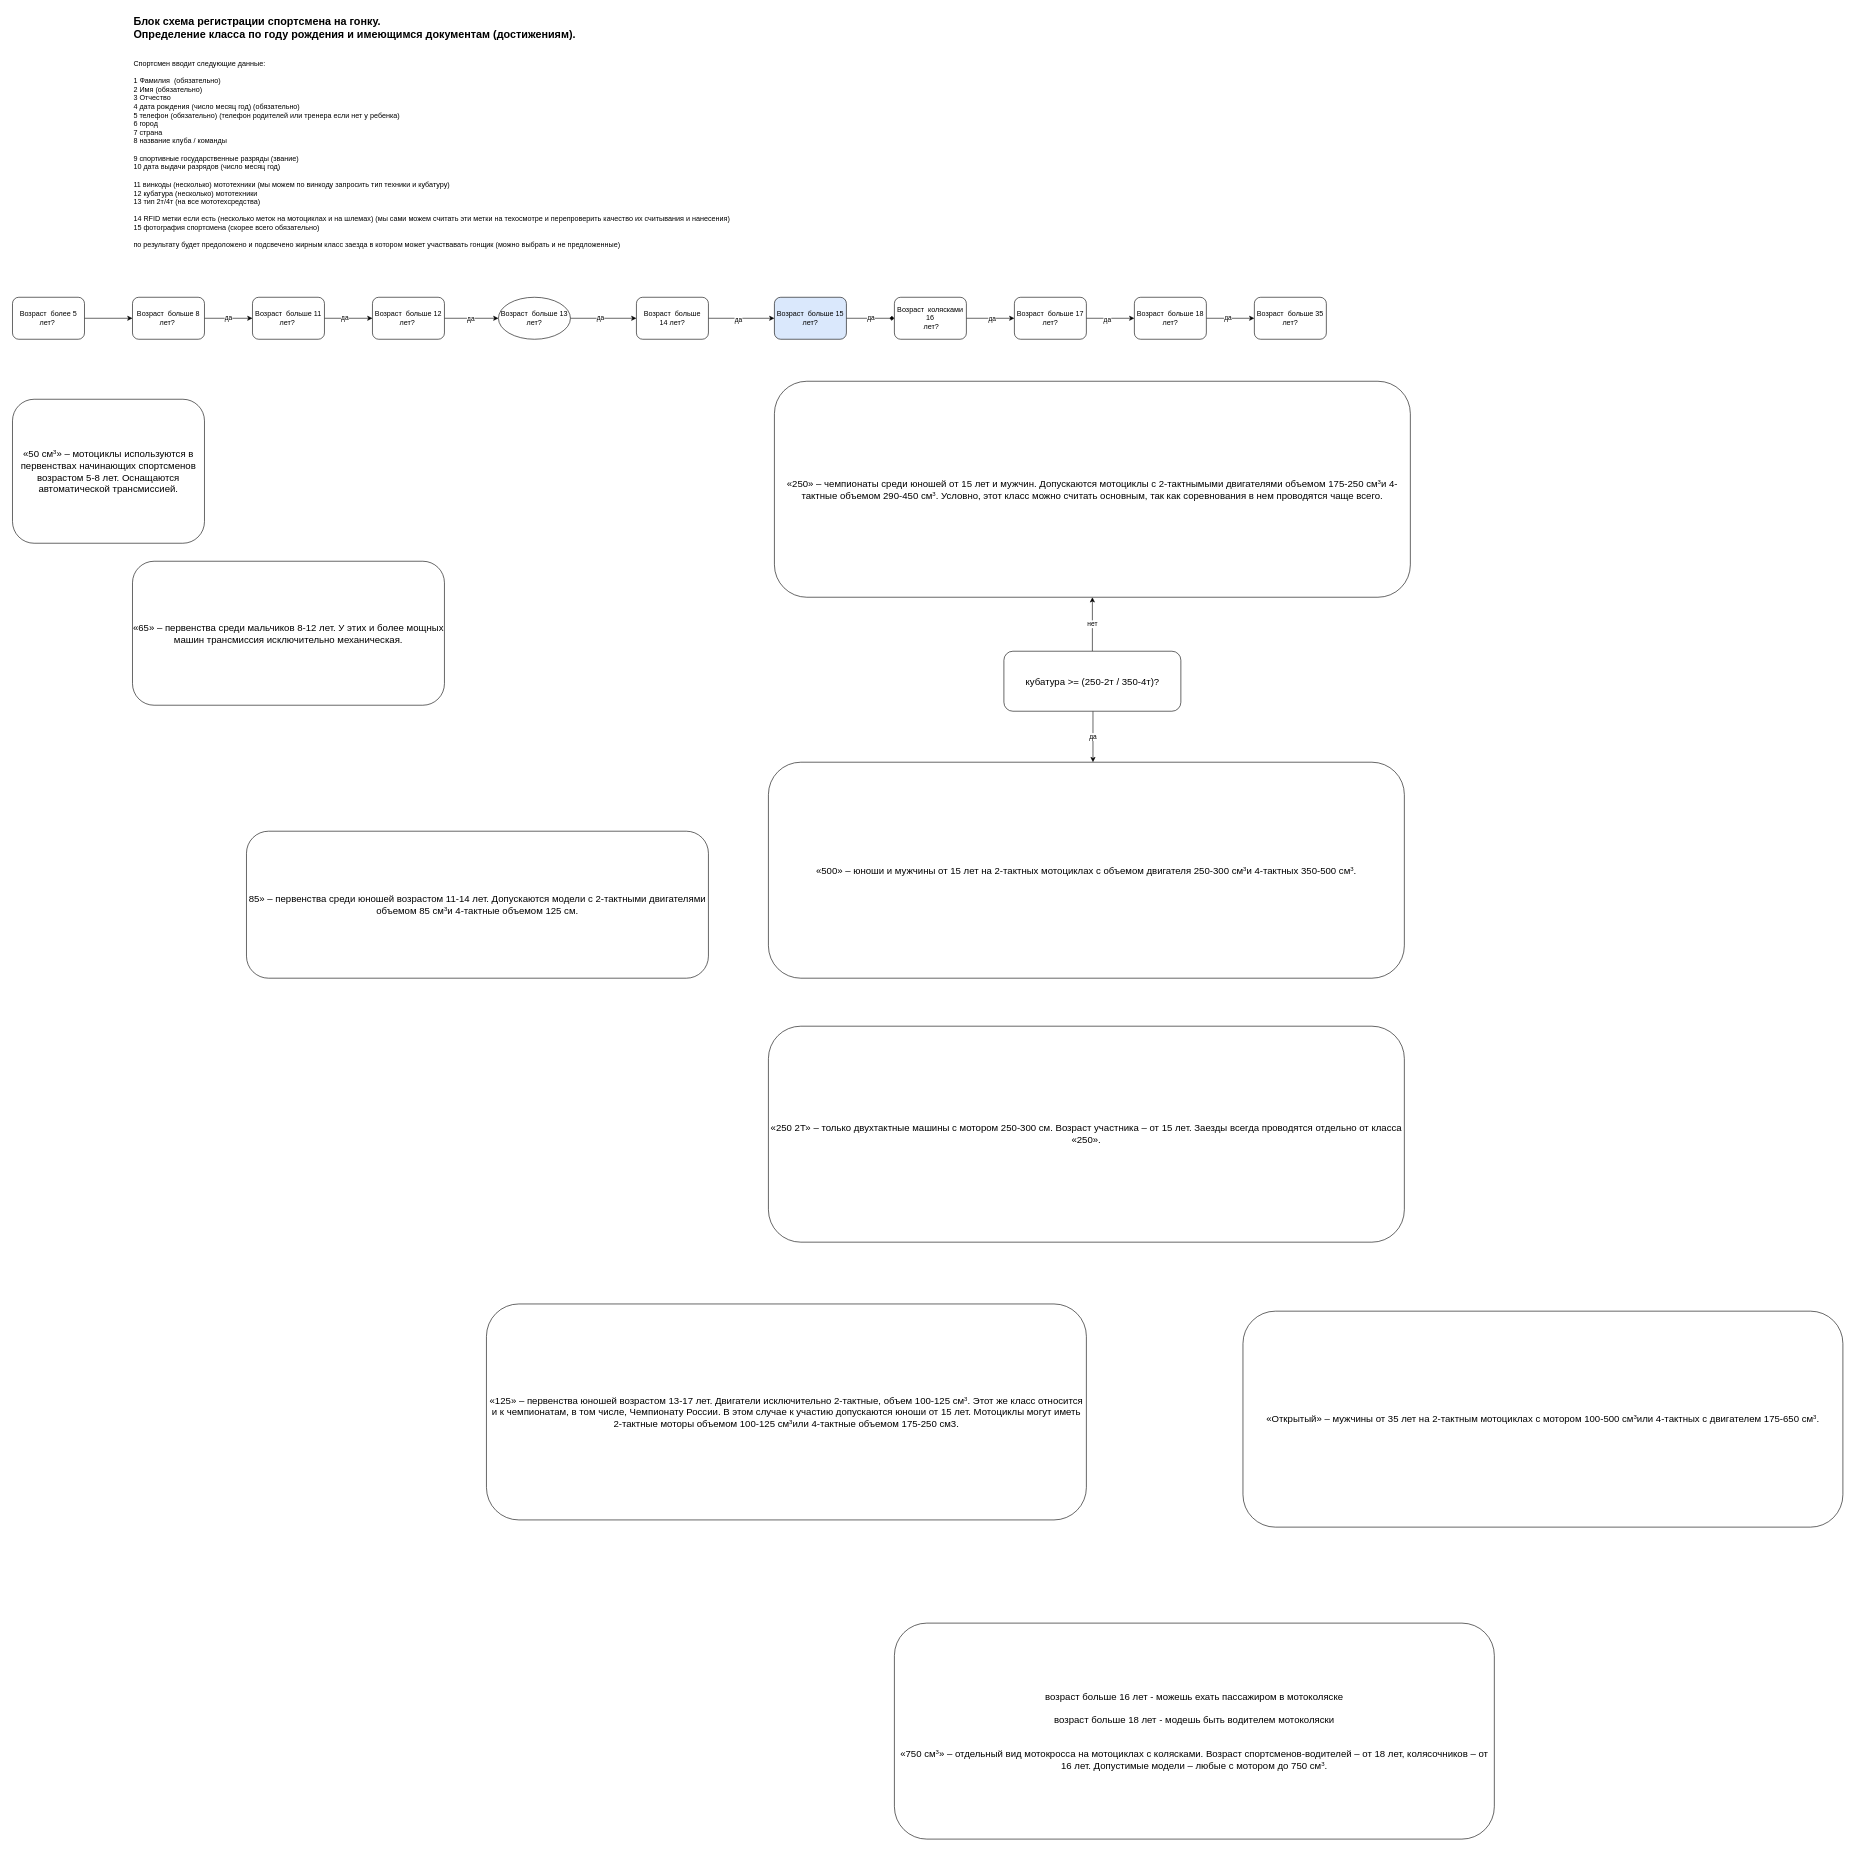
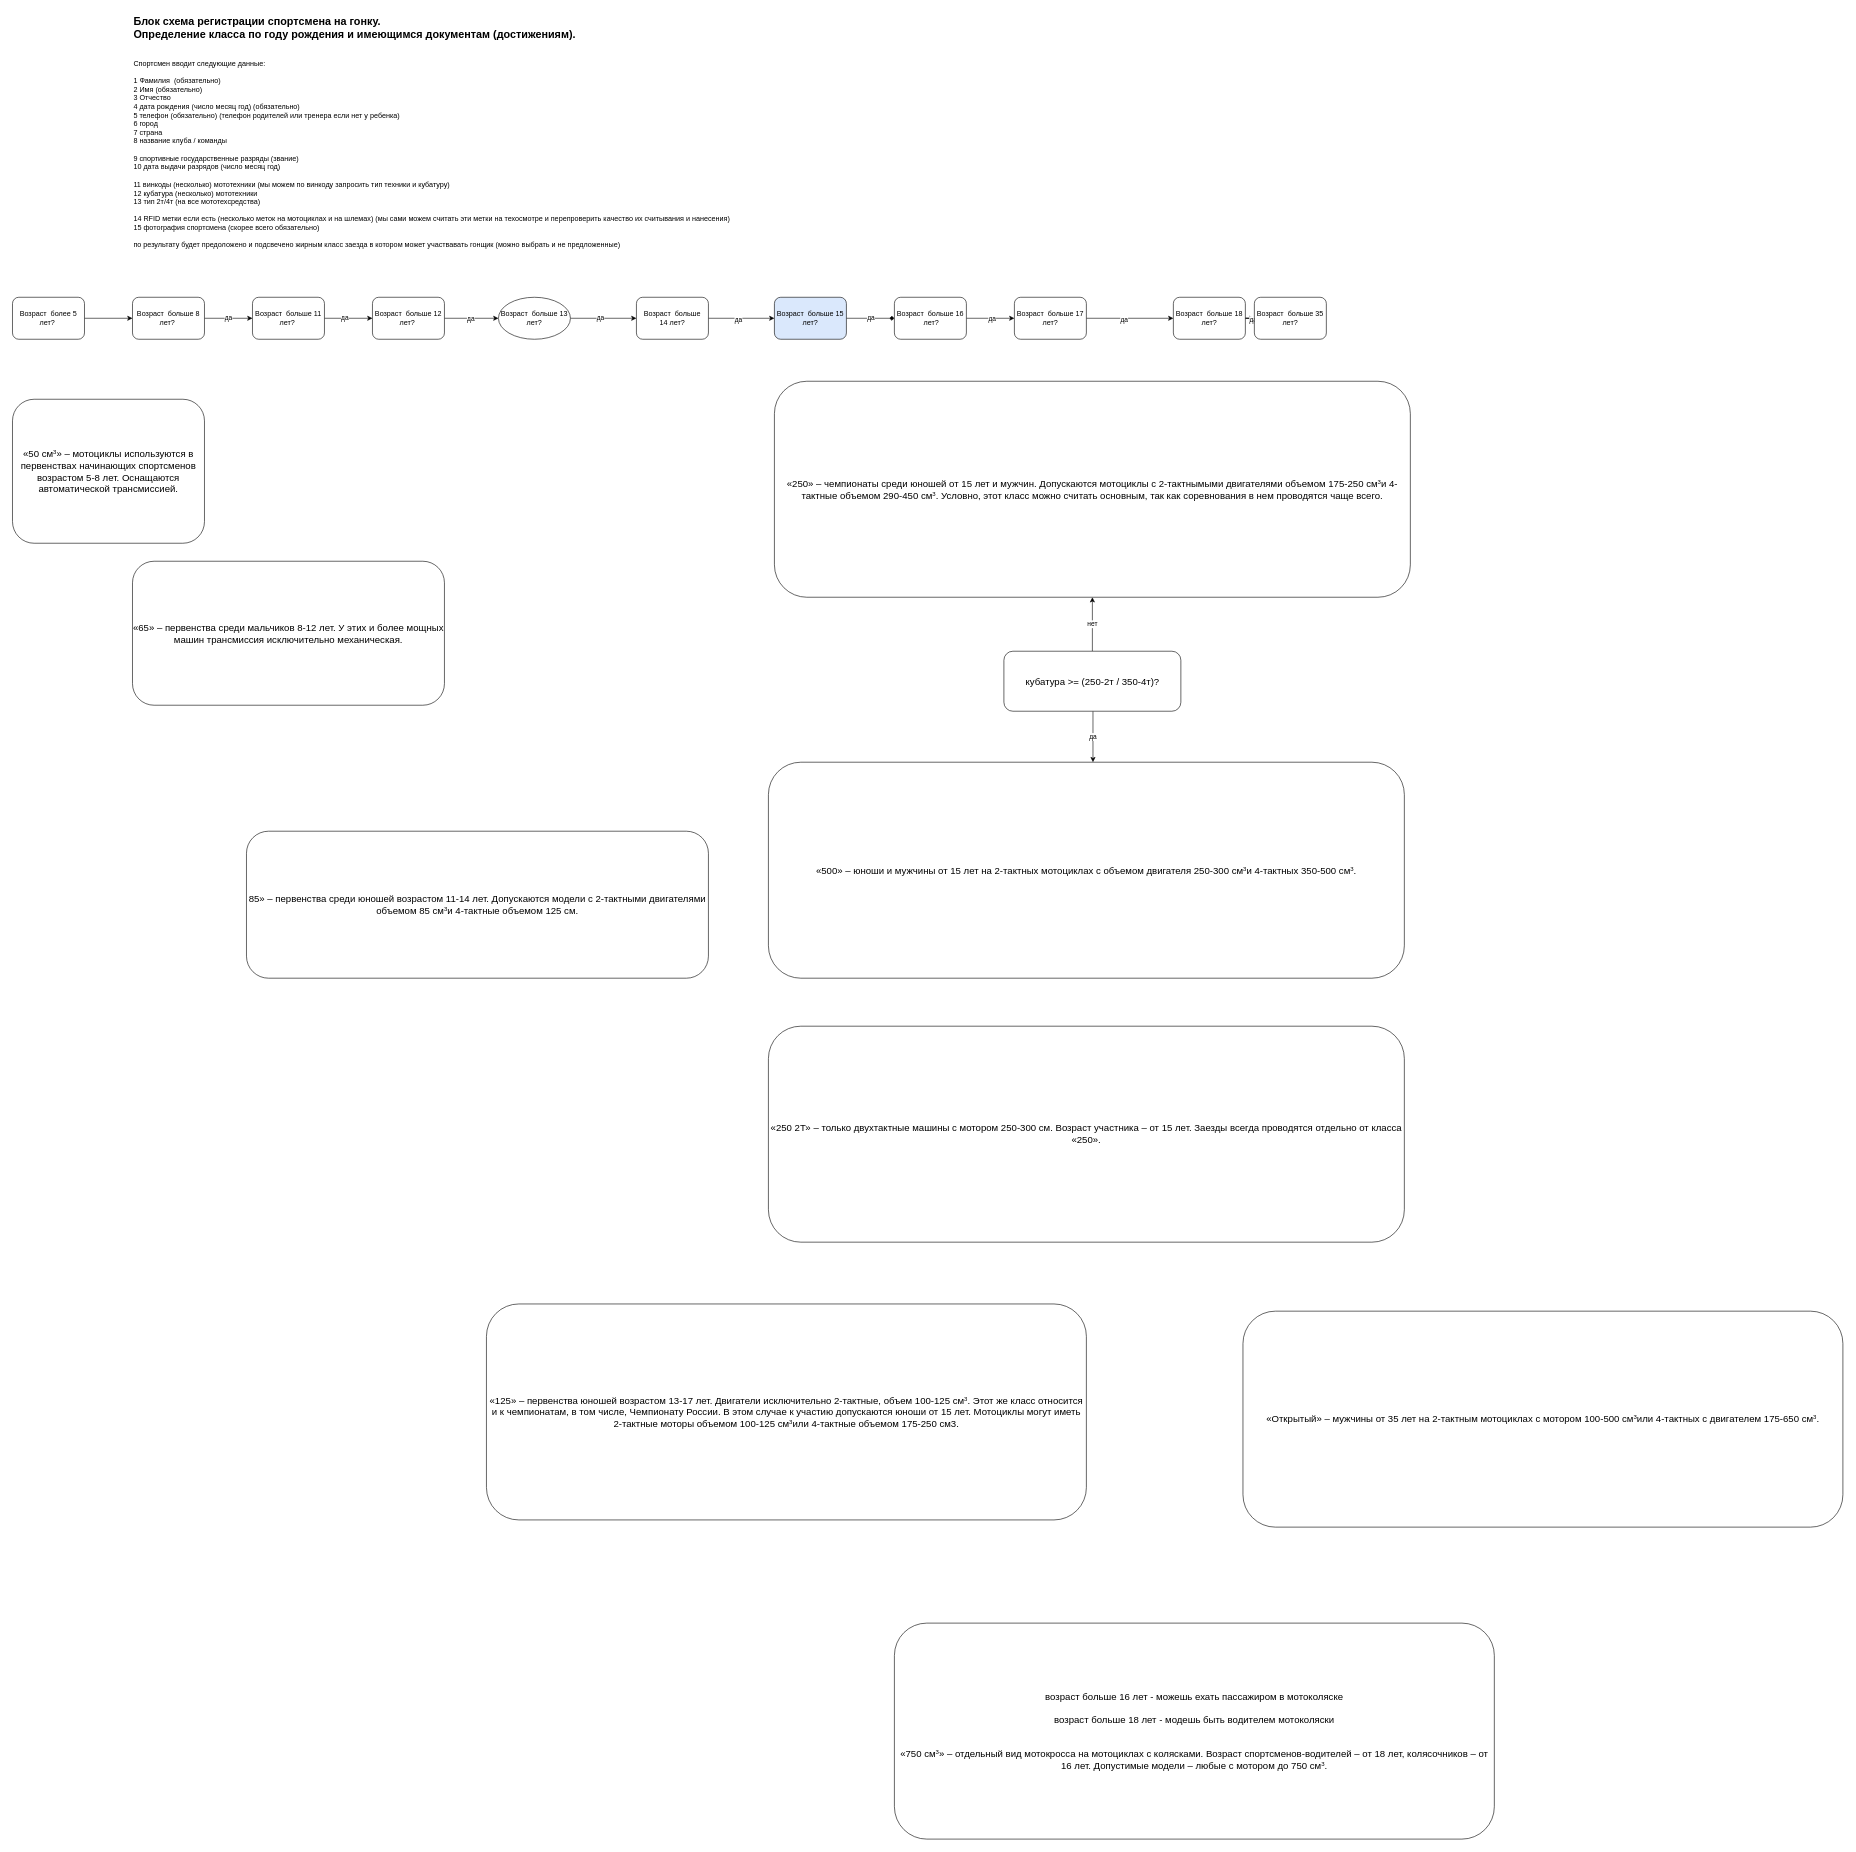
node "Возраст колясками 16 лет?": label "Возраст колясками 16 лет?" -> "Возраст больше 16 лет?"
node "Возраст больше 18 лет?": moved (1170, 318) -> (1209, 318)
